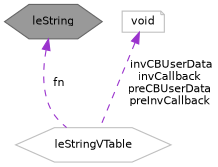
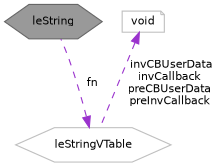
edge "leStringVTable" -> "leString": reversed
